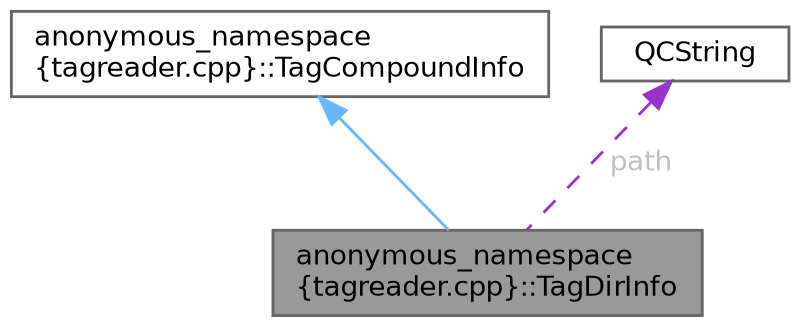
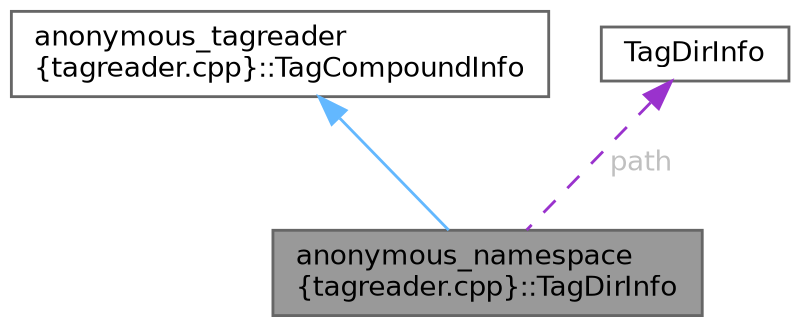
node "anonymous_namespace {tagreader.cpp}::TagCompoundInfo": label "anonymous_namespace {tagreader.cpp}::TagCompoundInfo" -> "anonymous_tagreader {tagreader.cpp}::TagCompoundInfo"
node "QCString": label "QCString" -> "TagDirInfo"
